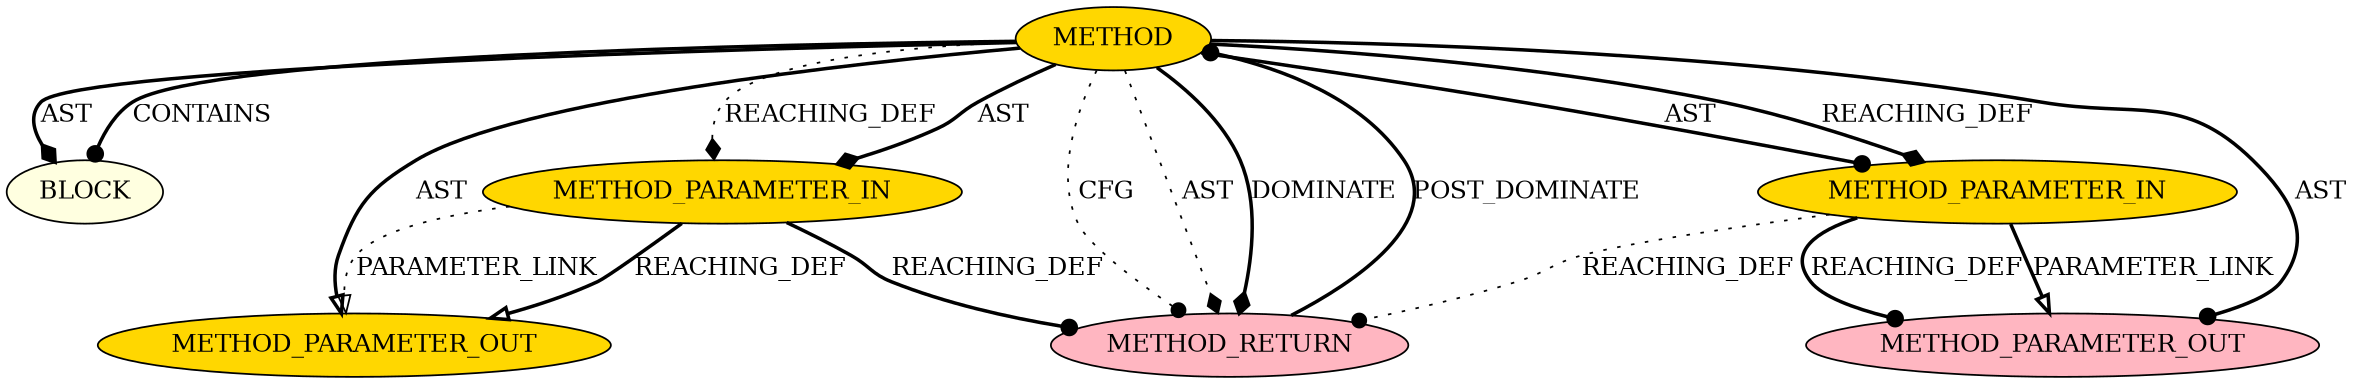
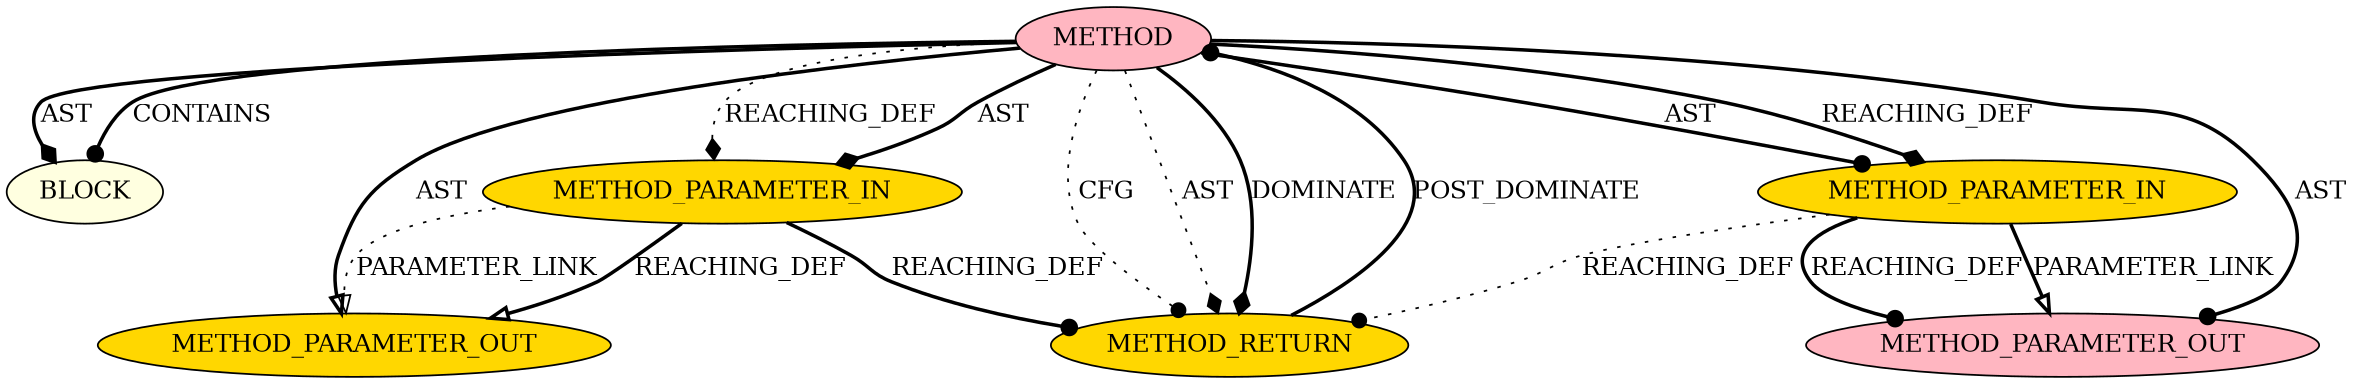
node "METHOD": fillcolor gold -> lightpink
node "METHOD_RETURN": fillcolor lightpink -> gold
